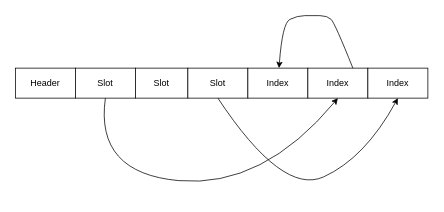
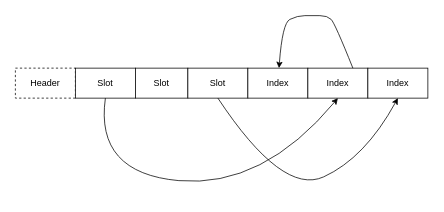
node "Header": style solid -> dashed
